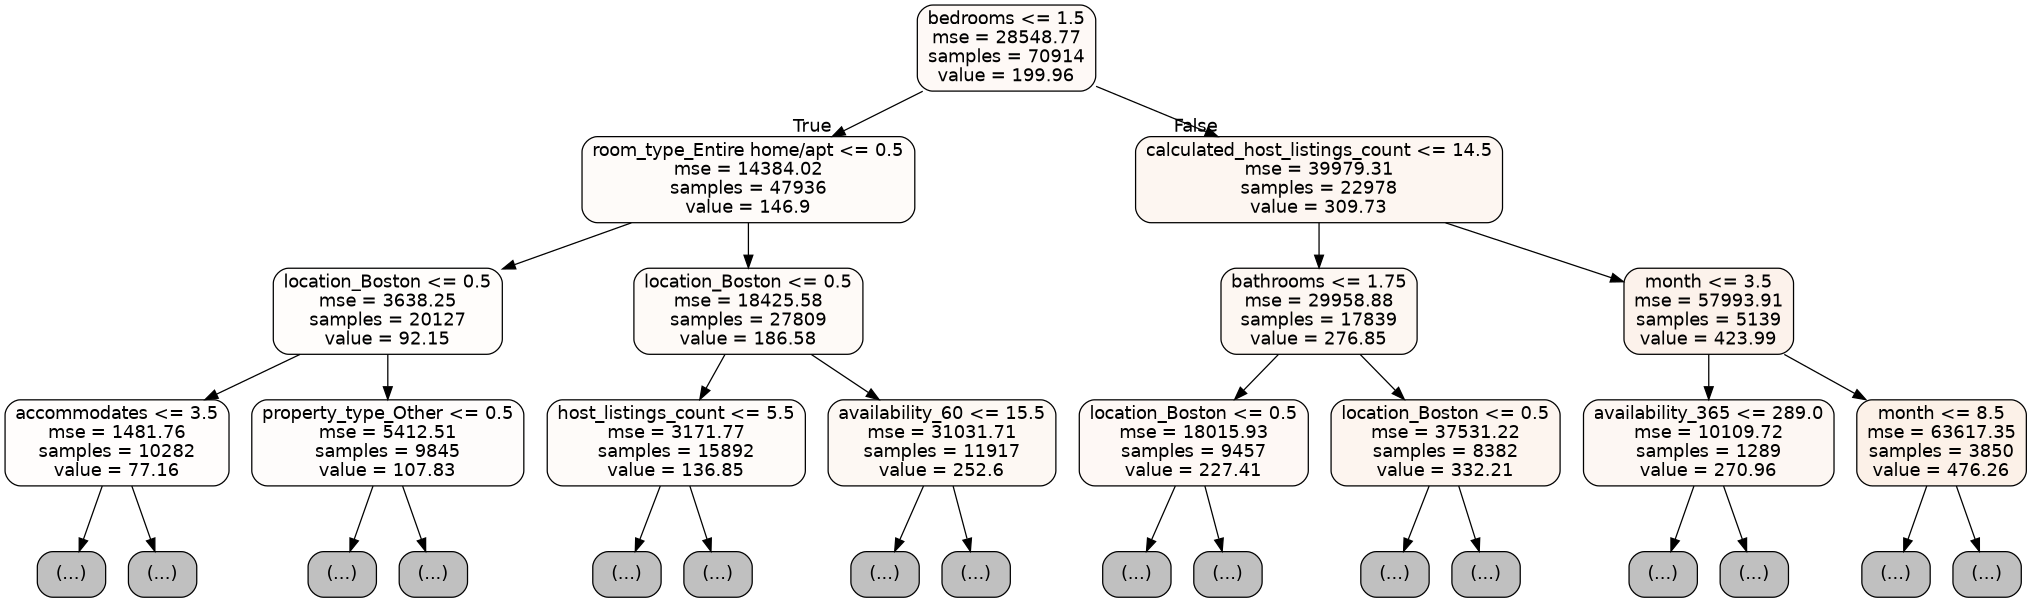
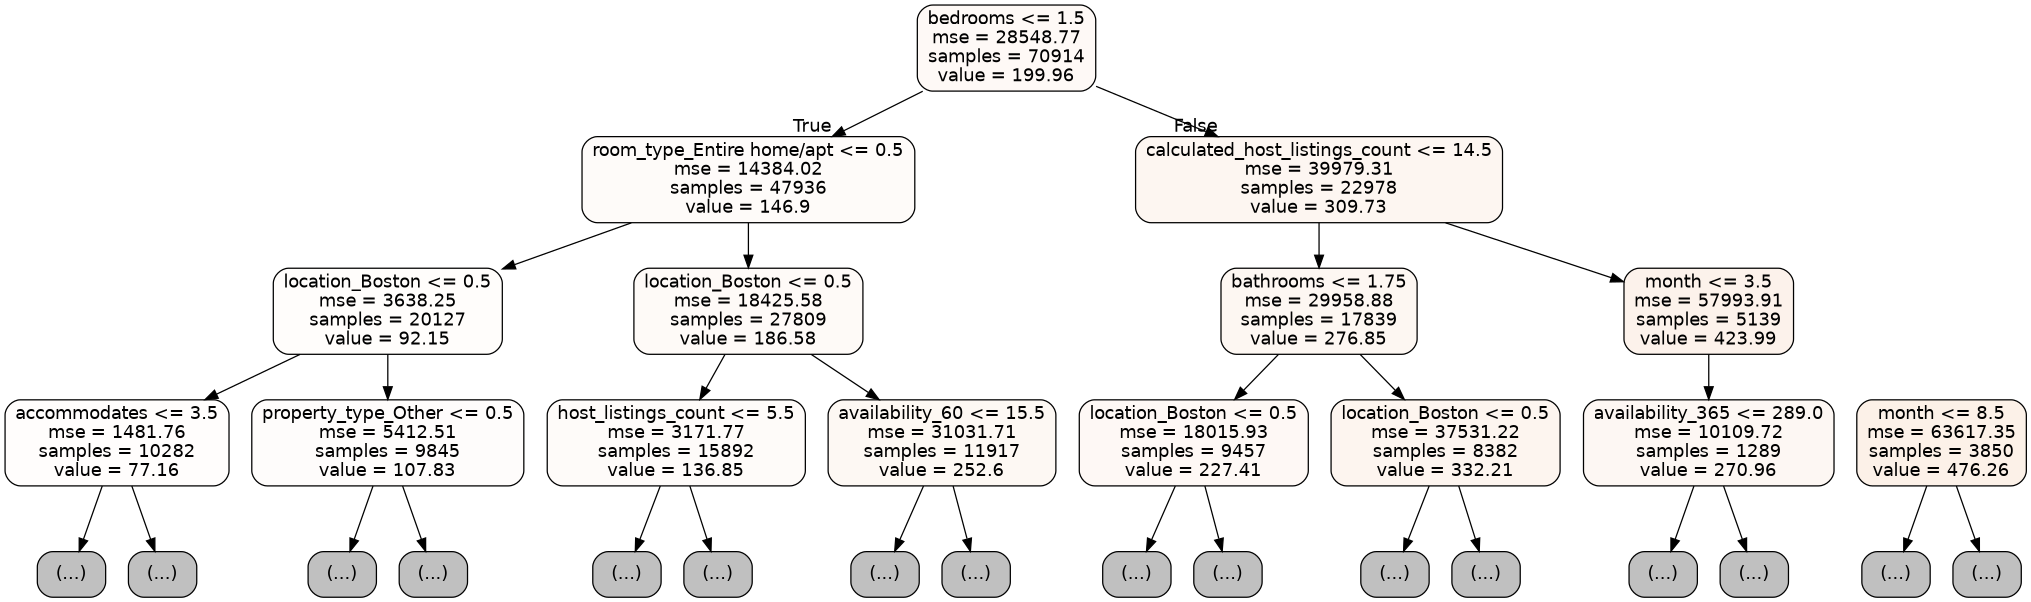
edge "month <= 3.5 mse = 57993.91 samples = 5139 value = 423.99" -> "month <= 8.5 mse = 63617.35 samples = 3850 value = 476.26": removed
